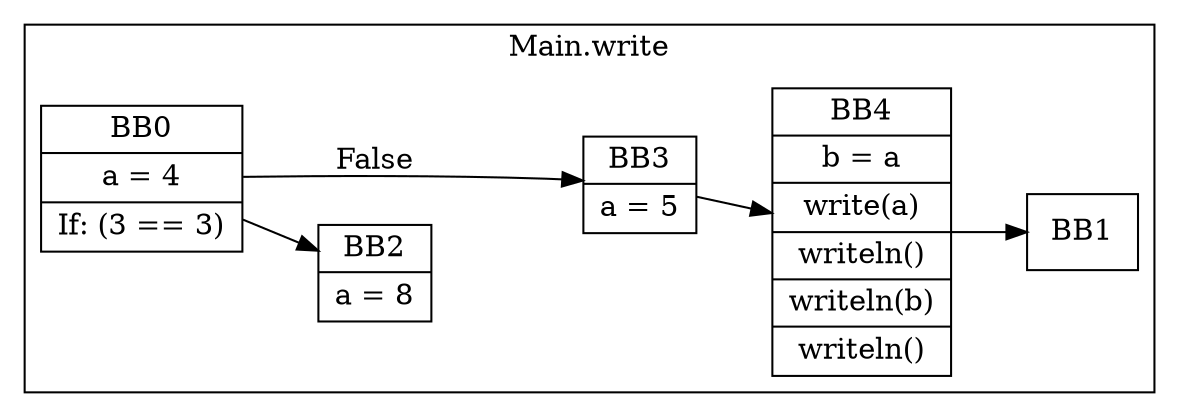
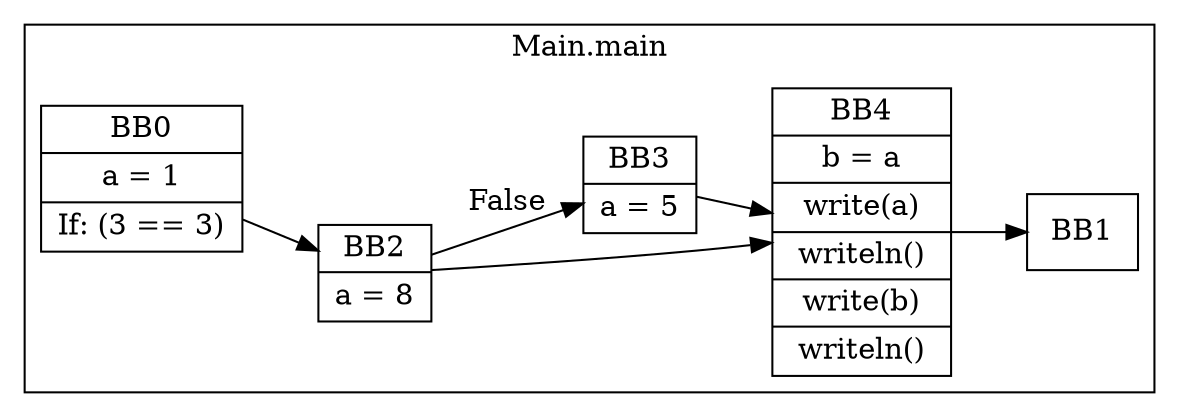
cluster "Main.write": label "Main.write" -> "Main.main"
edge "BB0" -> "BB3": now "BB2" -> "BB3"
node "BB0": text "a = 4" -> "a = 1"
edge "BB2" -> "BB4": added
node "BB4": text "writeln(b)" -> "write(b)"
